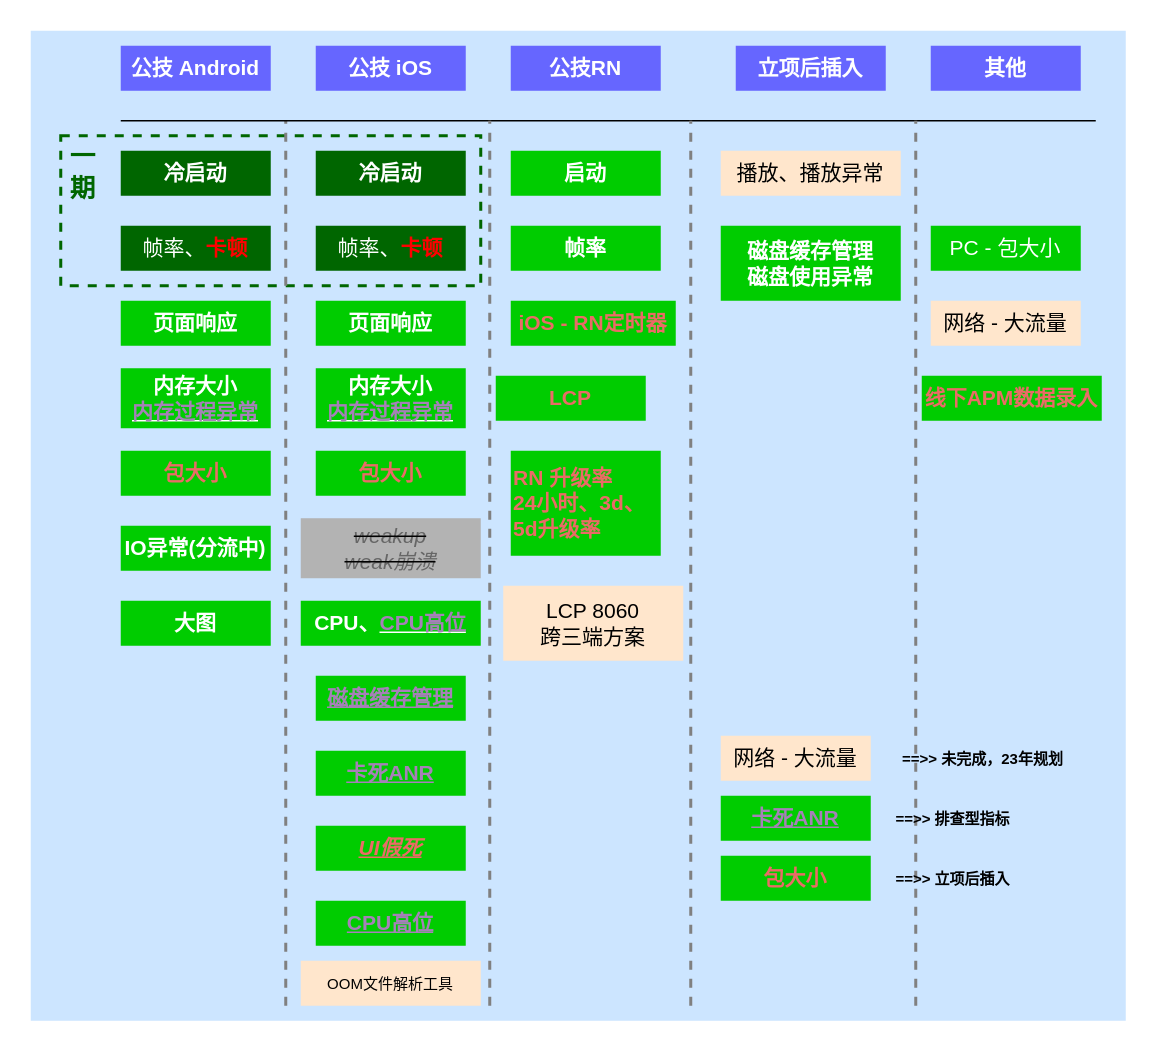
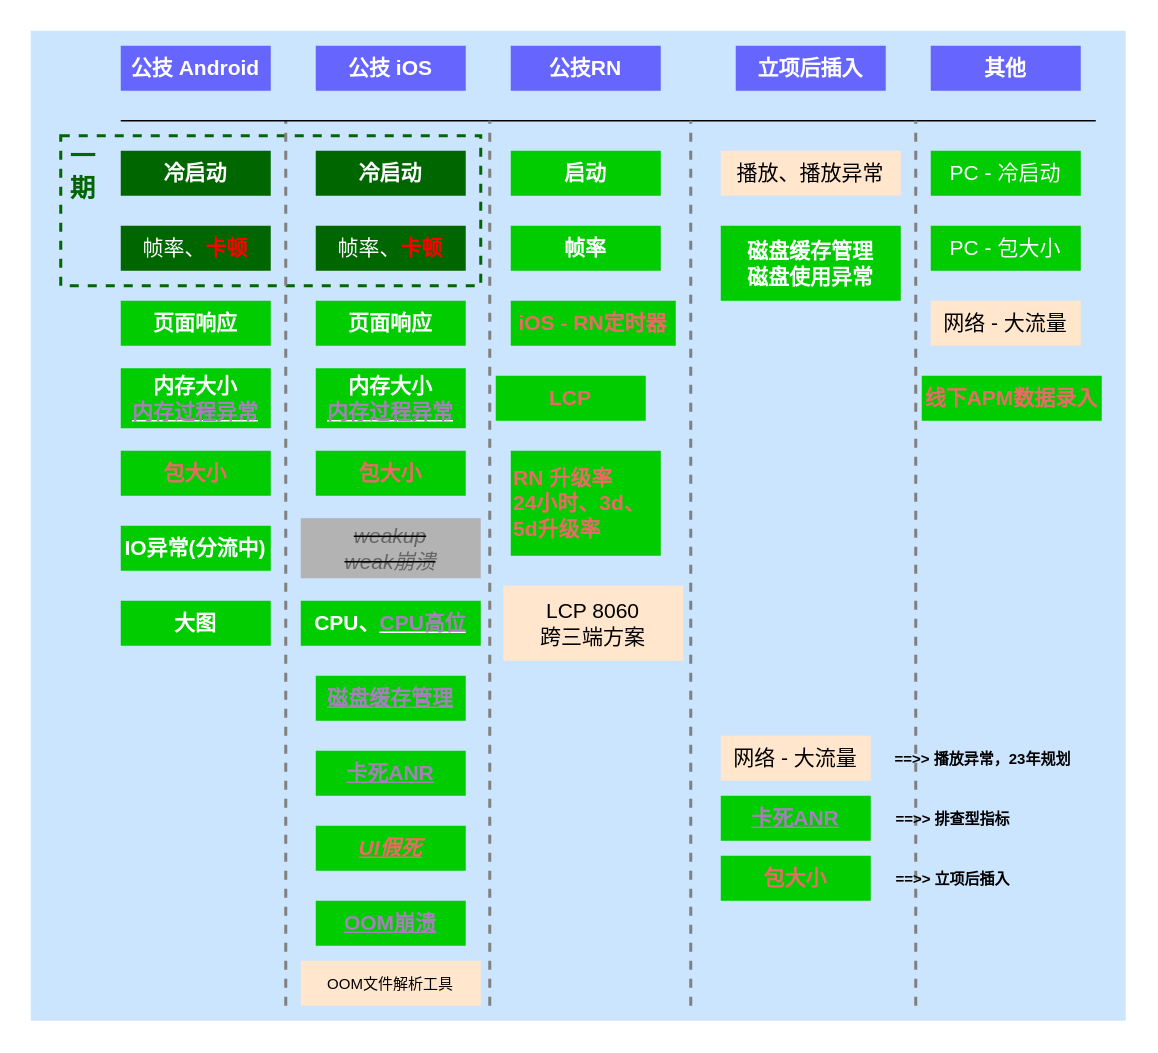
node "PC - 冷启动": added
node "==>> 未完成，23年规划": label "==>> 未完成，23年规划" -> "==>> 播放异常，23年规划"
node "CPU高位": label "CPU高位" -> "OOM崩溃"
